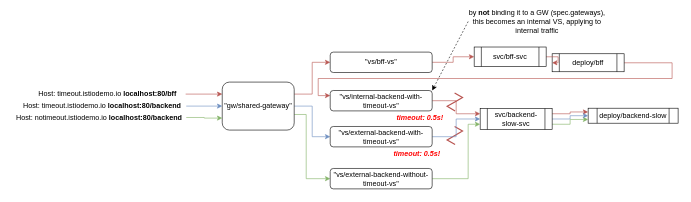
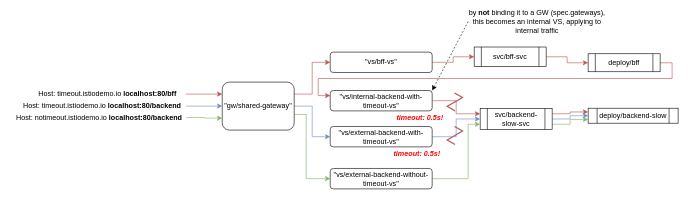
node "deploy/bff": moved (588, 63) -> (624, 63)
